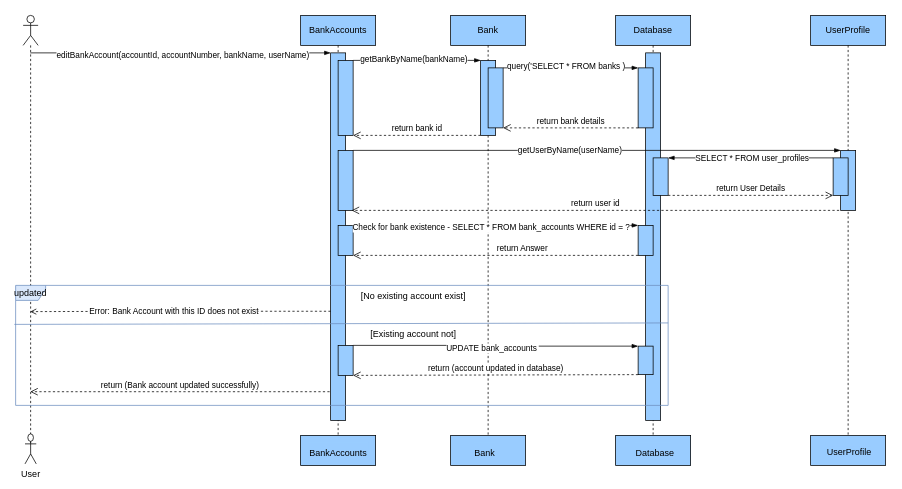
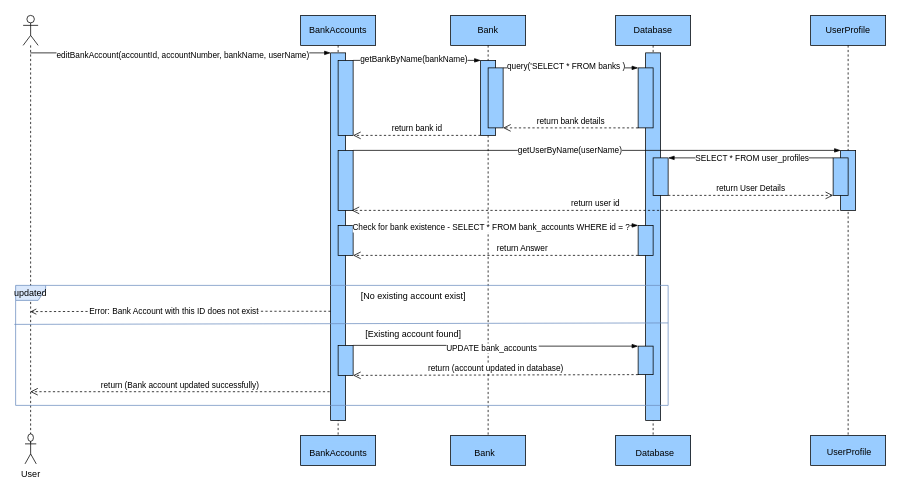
node "[Existing account not]": label "[Existing account not]" -> "[Existing account found]"
